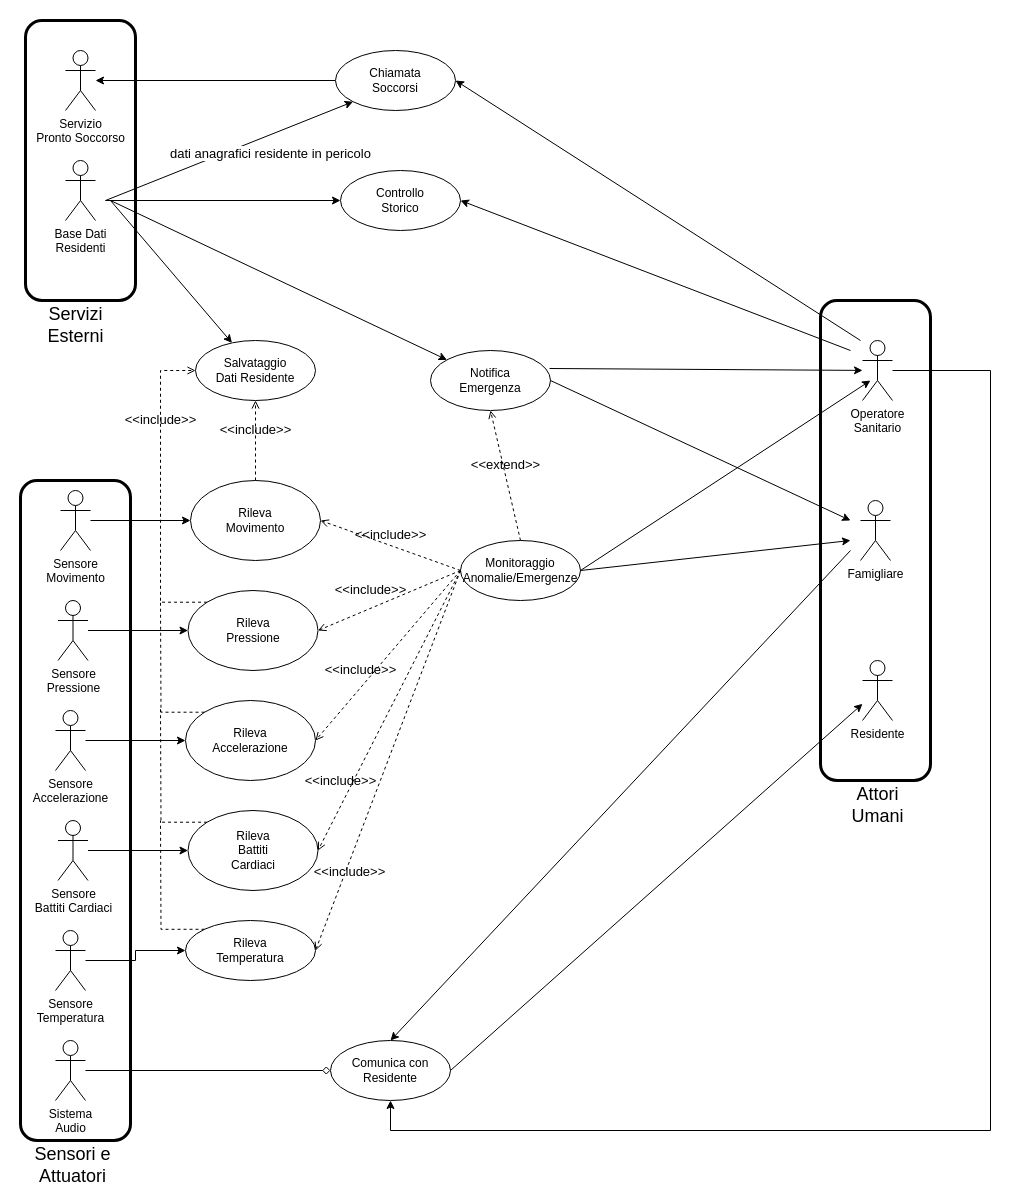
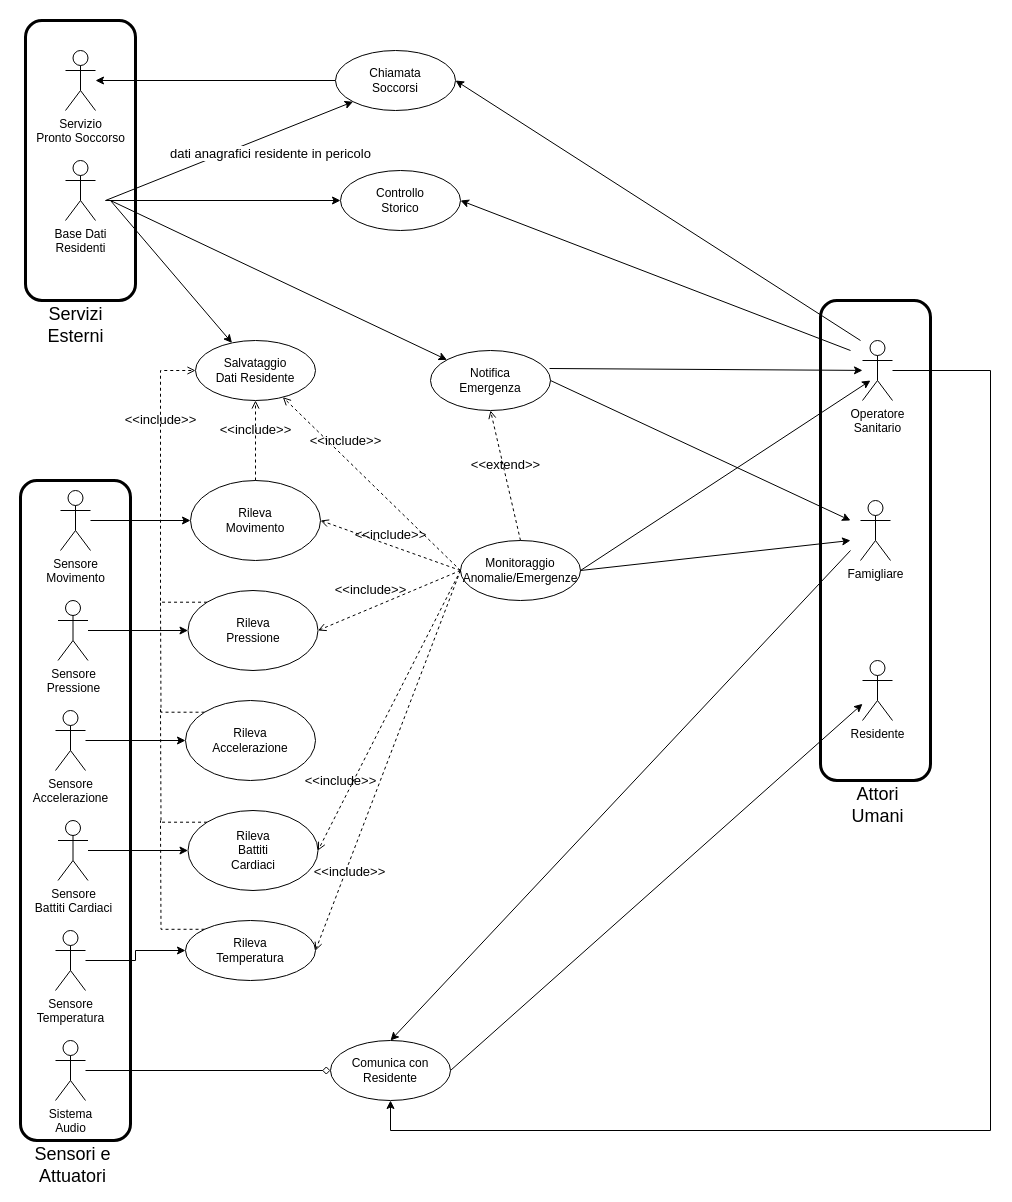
edge "Monitoraggio Anomalie/Emergenze" -> "Rileva Accelerazione": now "Monitoraggio Anomalie/Emergenze" -> "Salvataggio Dati Residente"
